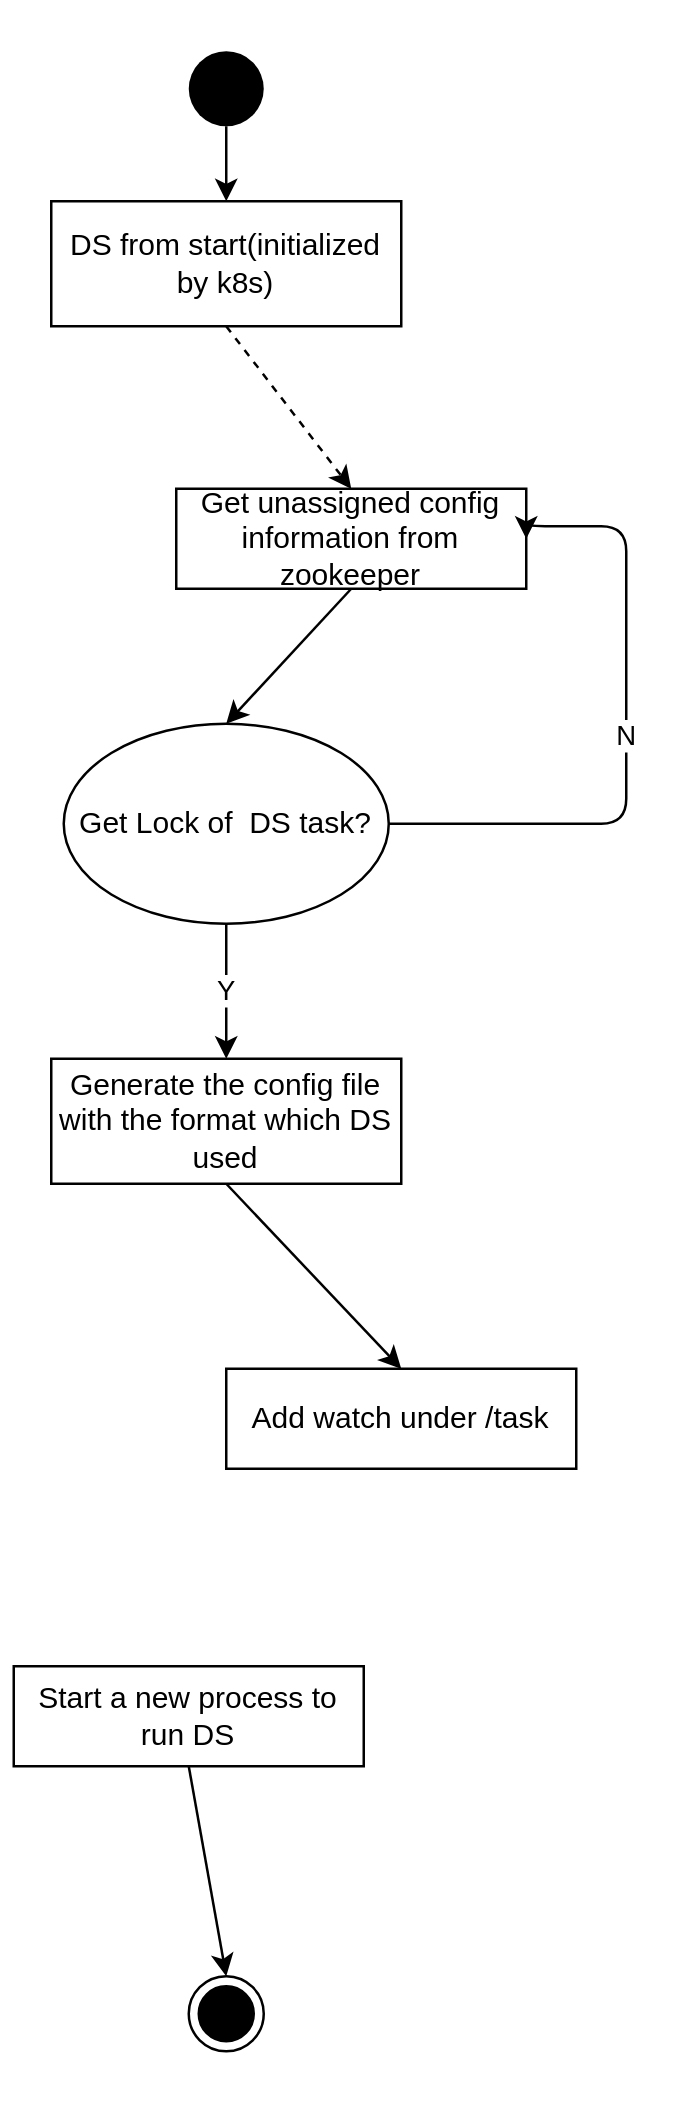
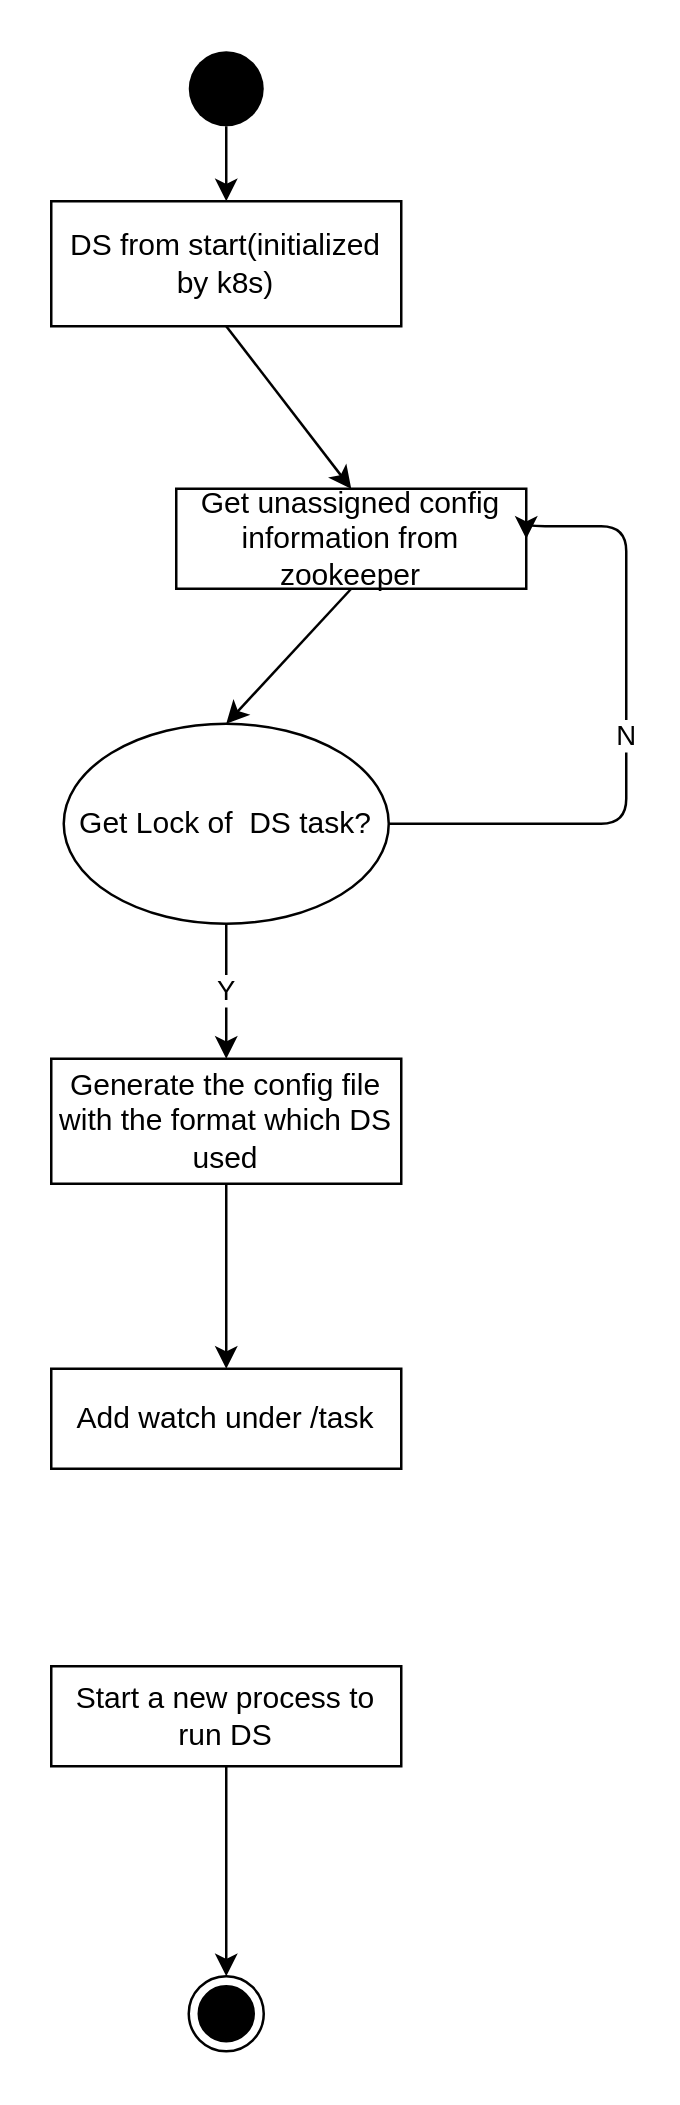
edge "DS from start(initialized by k8s)" -> "Get unassigned config information from zookeeper": style dashed -> solid
node "Add watch under /task": moved (401, 1419) -> (226, 1419)
node "Start a new process to run DS": moved (189, 1716) -> (226, 1716)
